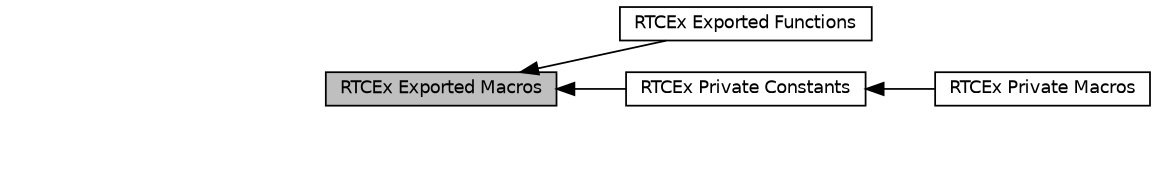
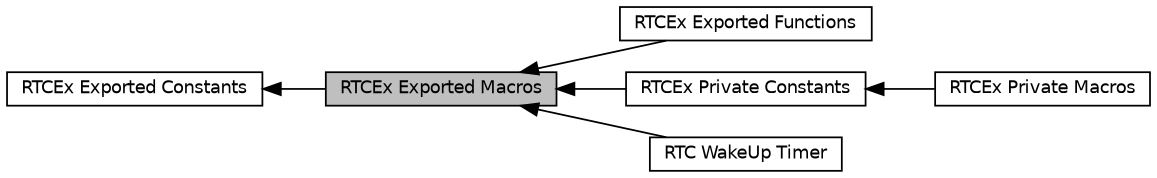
node "RTCEx Exported Constants": added
node "RTC WakeUp Timer": added
